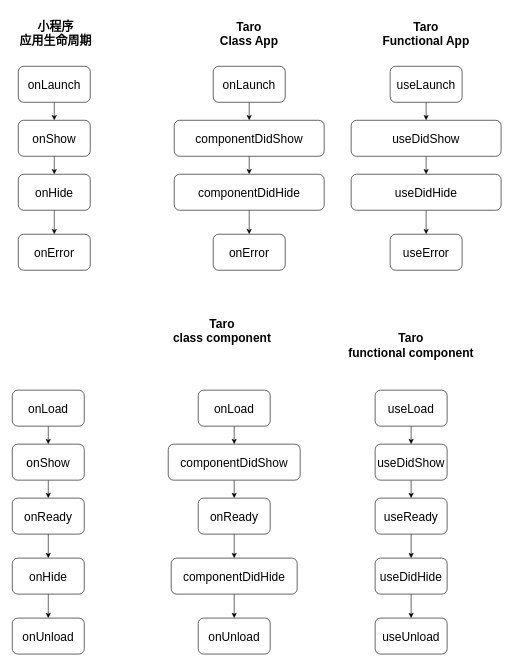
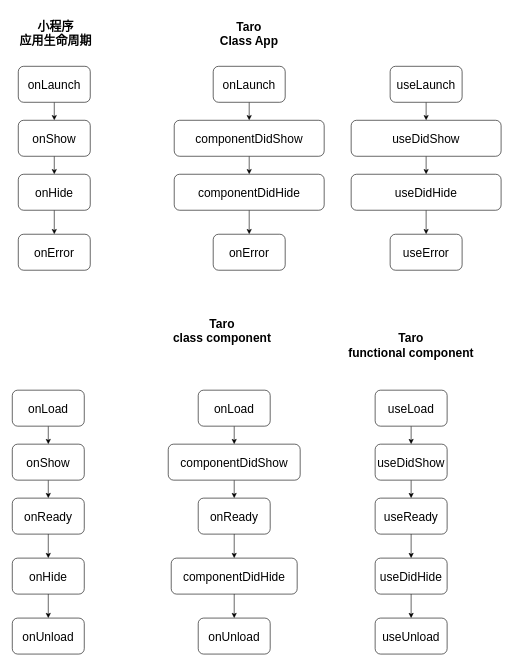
node "Taro Functional App": removed
